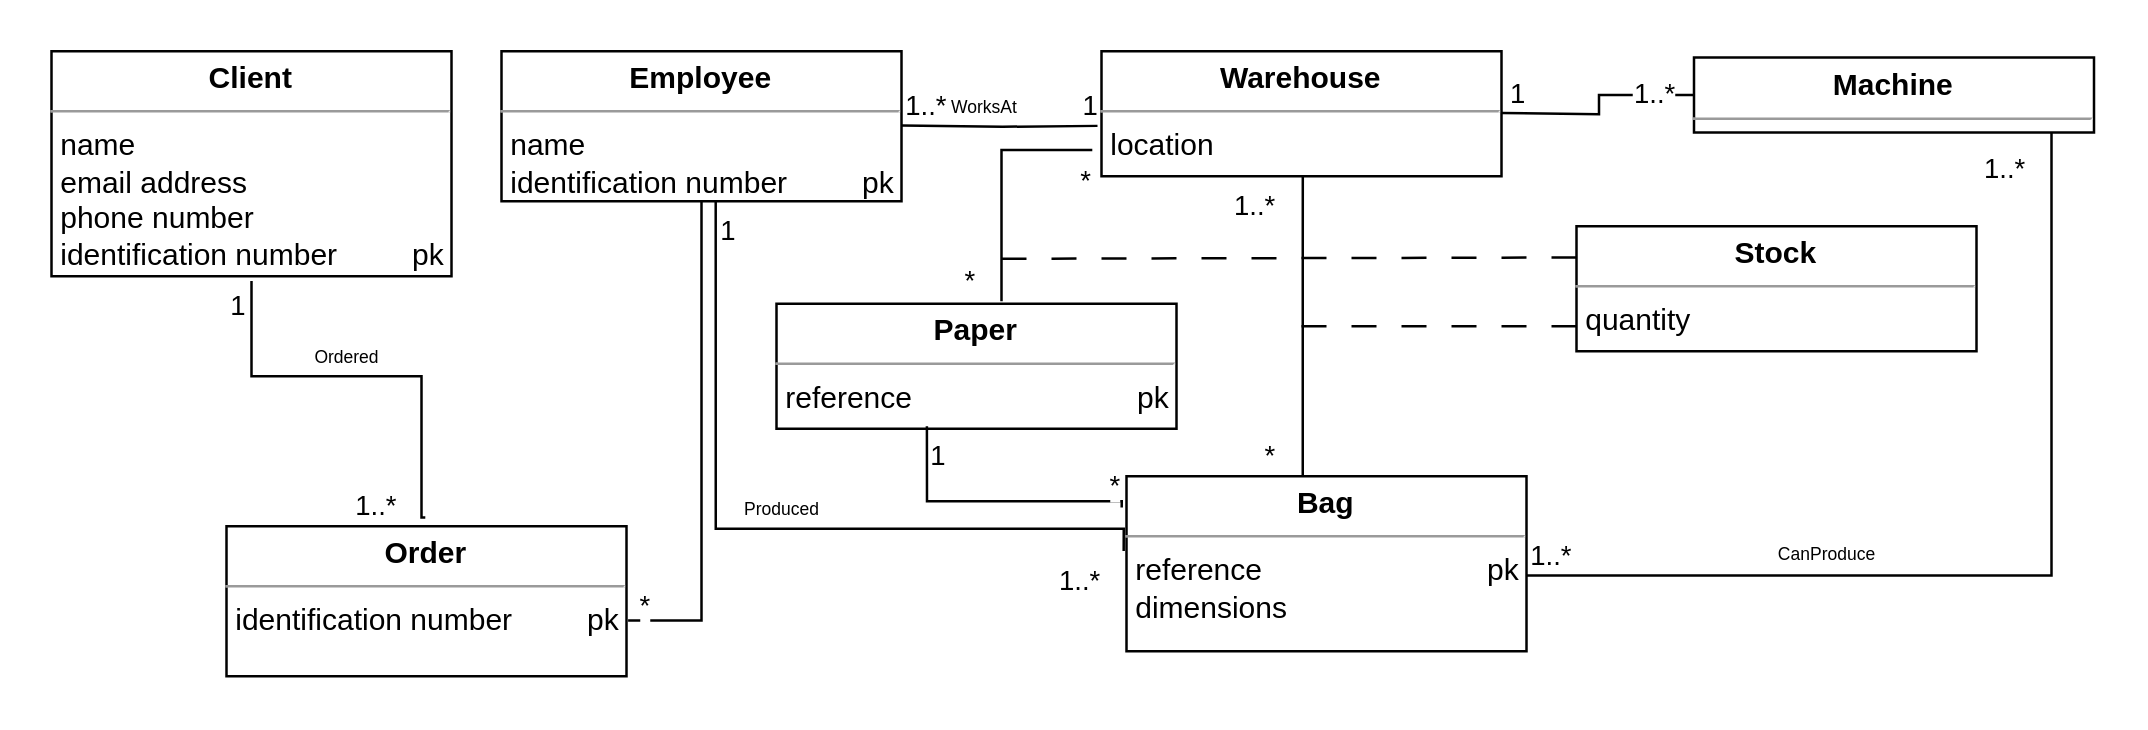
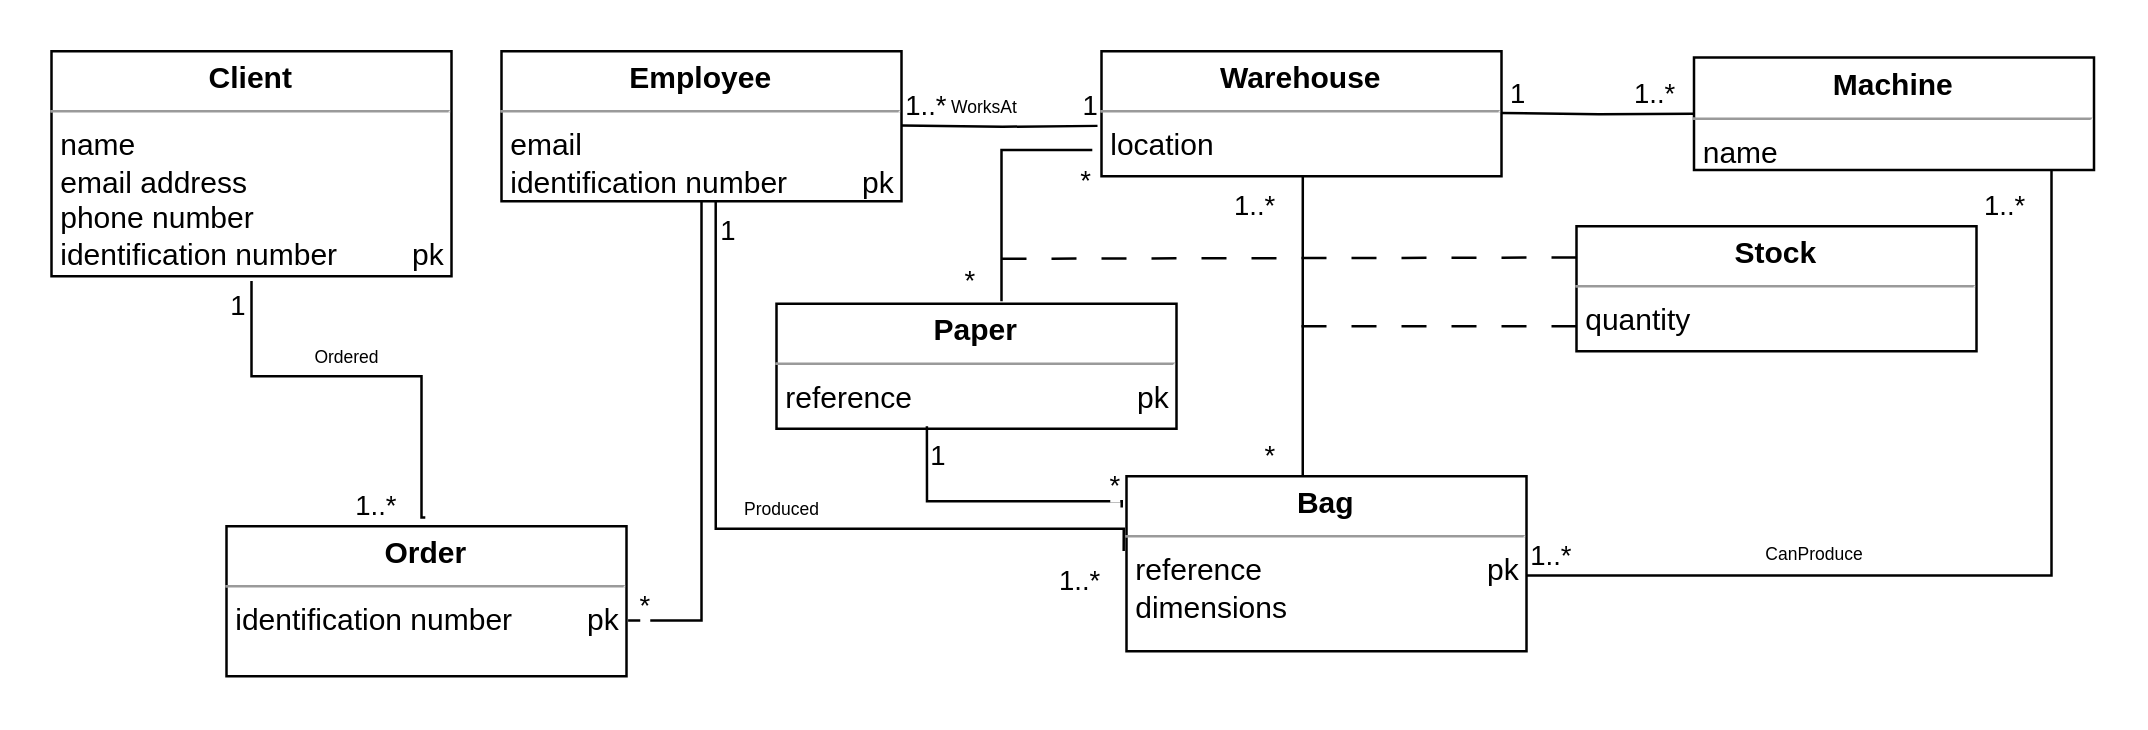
node "Machine name": size 400x75 -> 400x113
node "Employee name identification number pk": label "Employee name identification number pk" -> "Employee email identification number pk"
